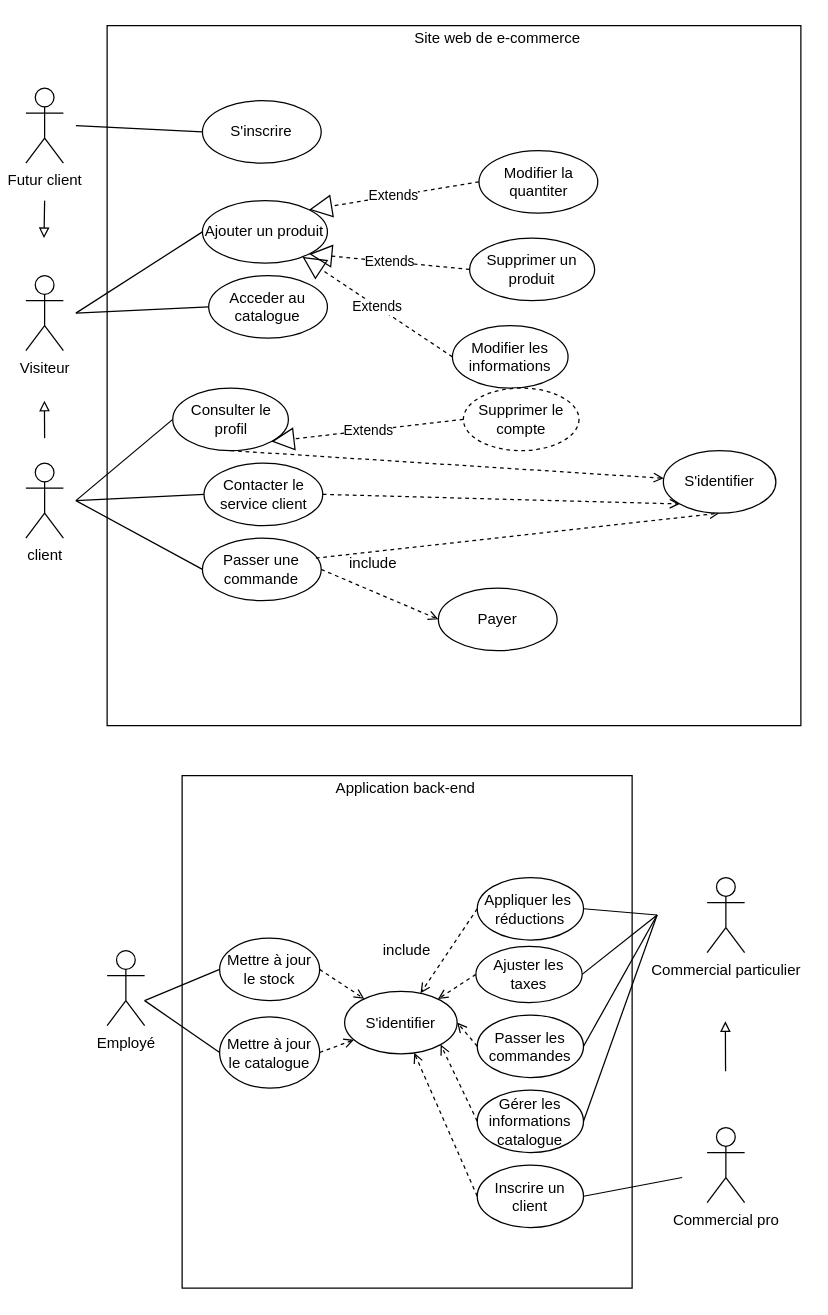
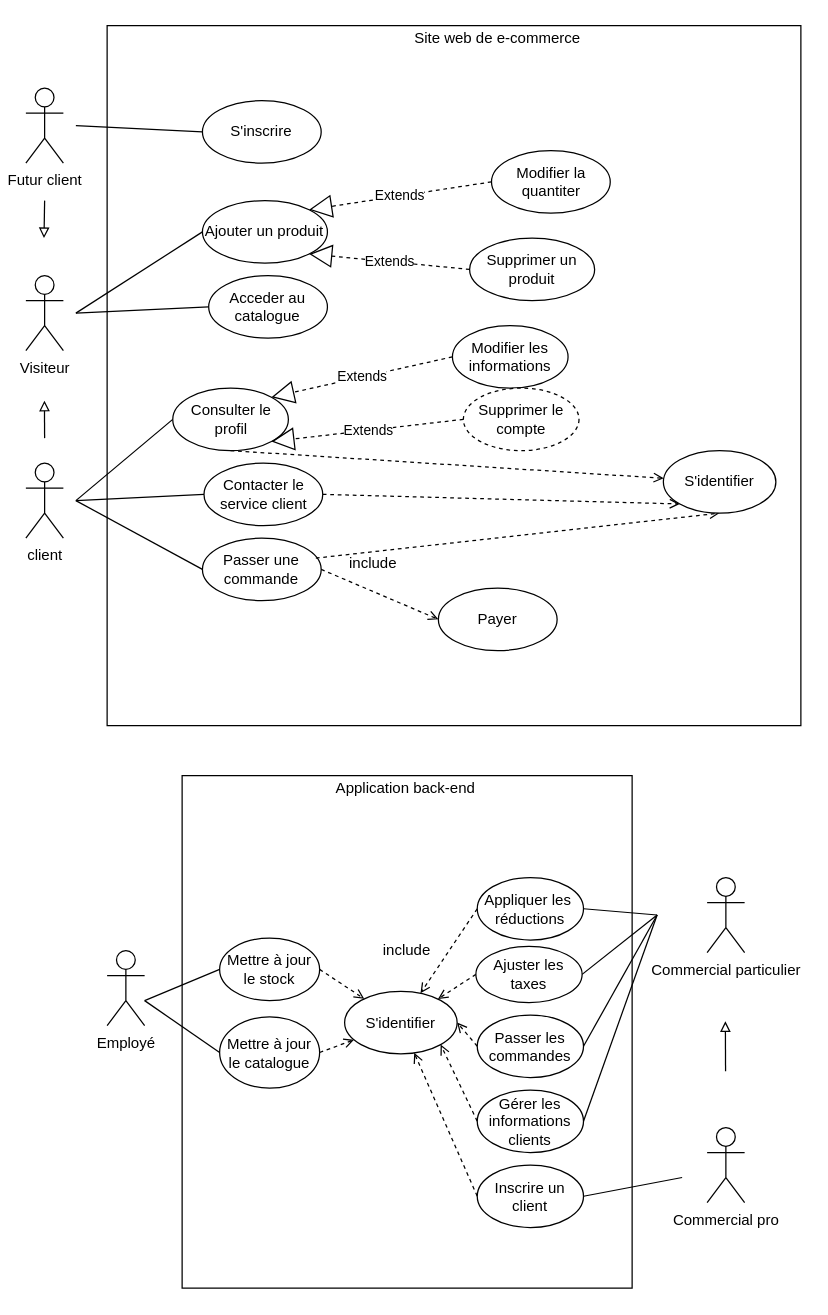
node "Modifier la quantiter": moved (538, 182) -> (551, 182)
edge "Modifier les informations" -> "Ajouter un produit": now "Modifier les informations" -> "Consulter le profil"
node "Gérer les informations catalogue": label "Gérer les informations catalogue" -> "Gérer les informations clients"
